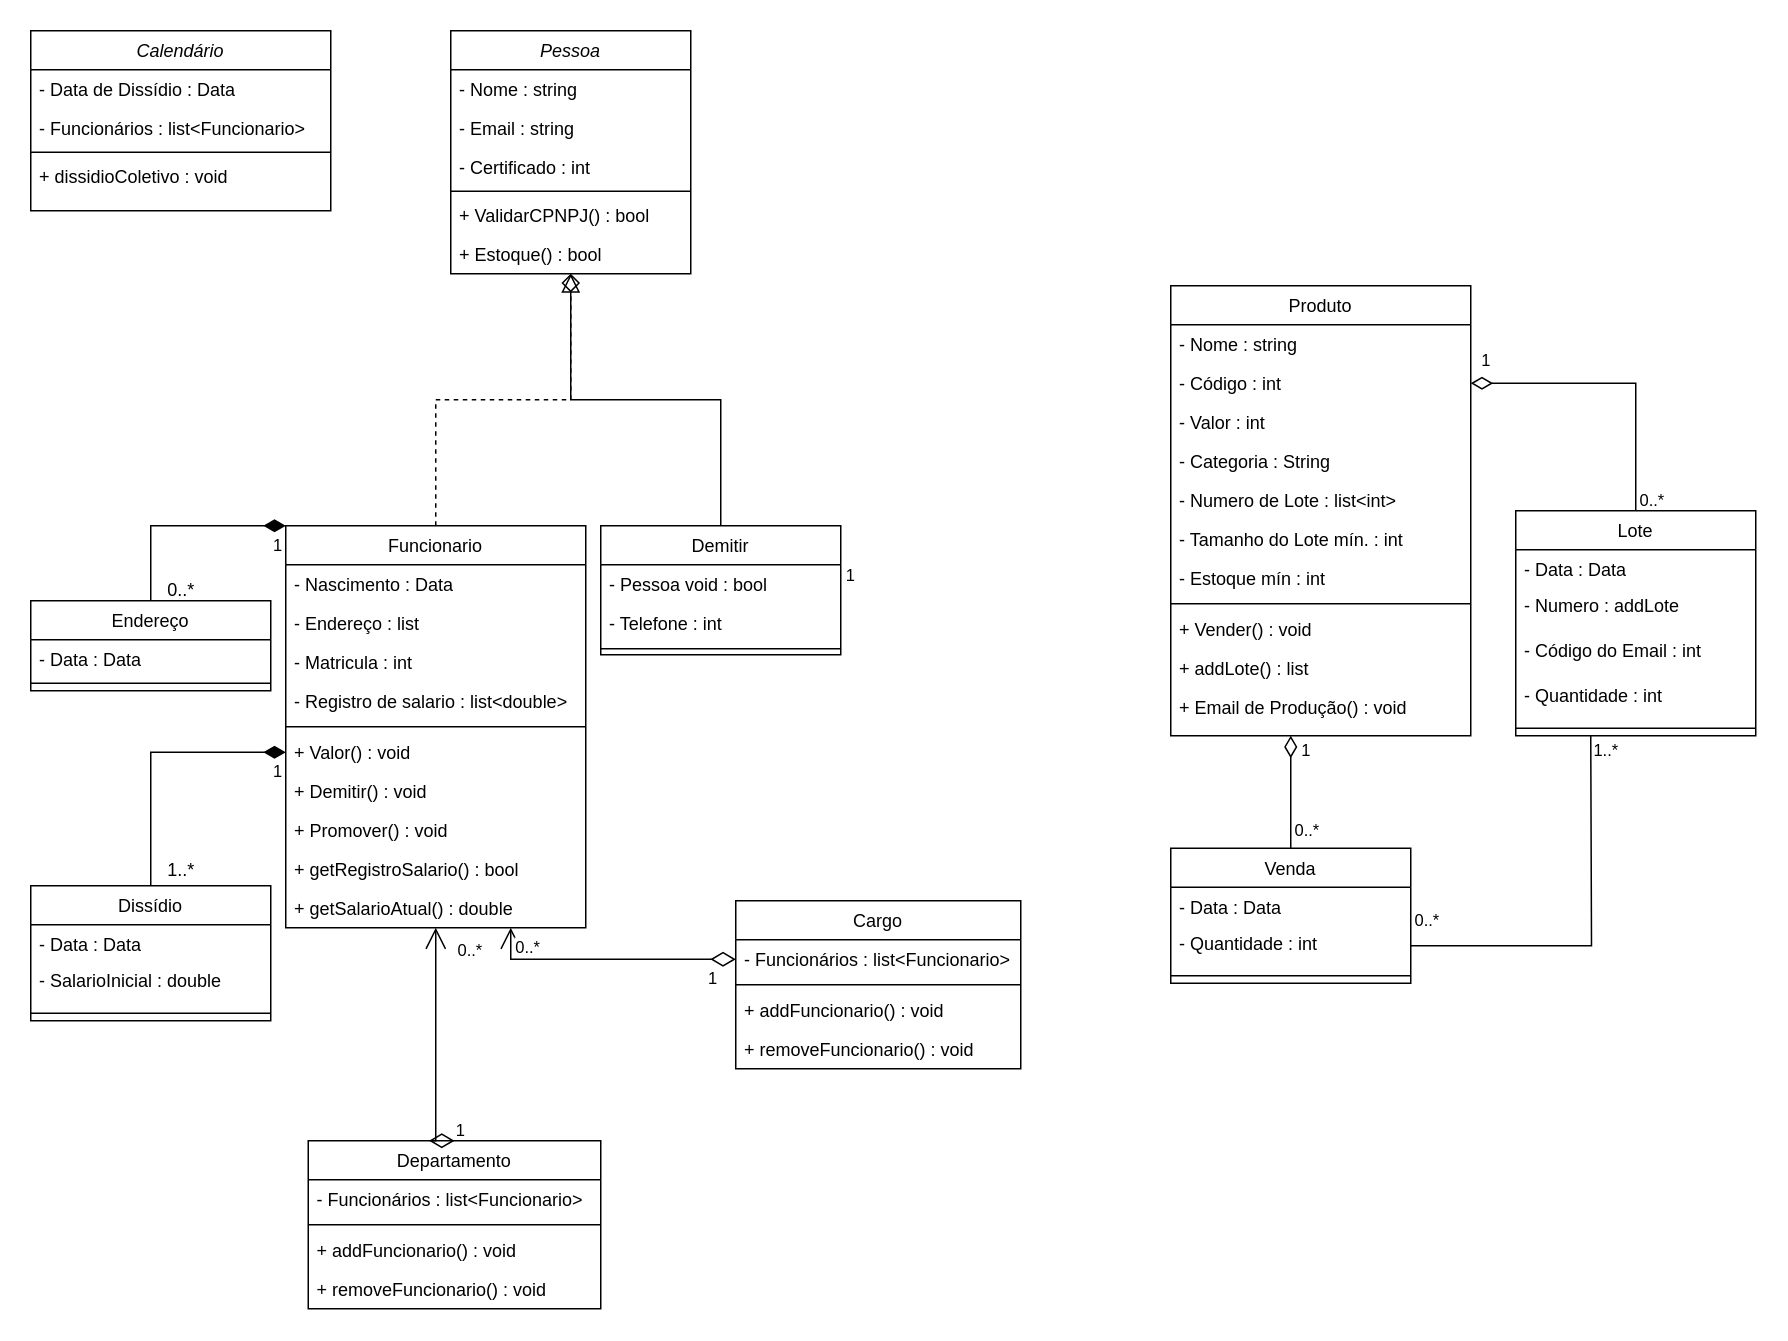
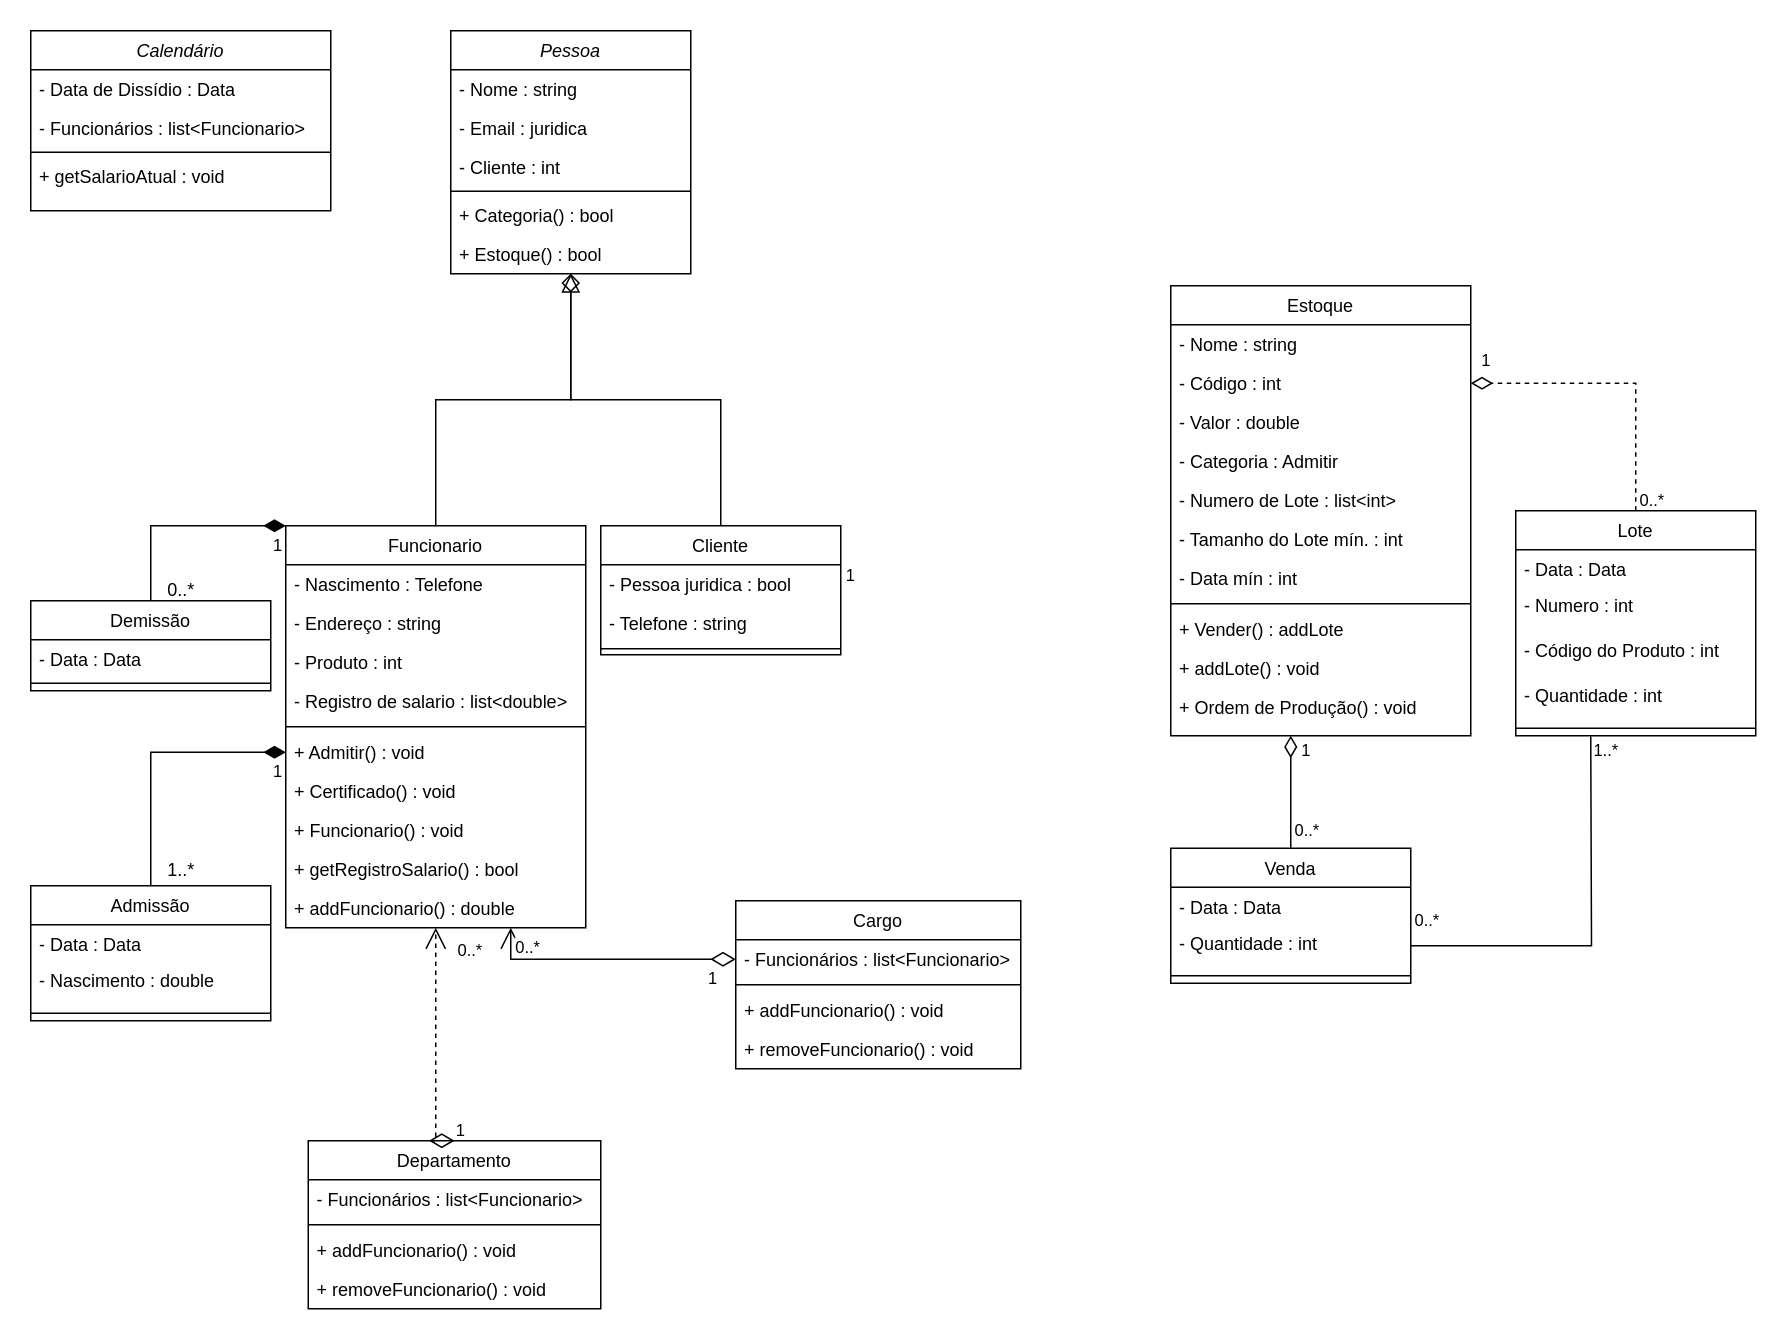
node "- Email : string": label "- Email : string" -> "- Email : juridica"
node "- Certificado : int": label "- Certificado : int" -> "- Cliente : int"
node "+ dissidioColetivo : void": label "+ dissidioColetivo : void" -> "+ getSalarioAtual : void"
node "+ ValidarCPNPJ() : bool": label "+ ValidarCPNPJ() : bool" -> "+ Categoria() : bool"
node "Produto": label "Produto" -> "Estoque"
edge "Lote" -> "- Código : int": style solid -> dashed
edge "Funcionario" -> "Pessoa": style dashed -> solid
node "- Valor : int": label "- Valor : int" -> "- Valor : double"
node "- Categoria : String": label "- Categoria : String" -> "- Categoria : Admitir"
node "Demitir": label "Demitir" -> "Cliente"
node "- Estoque mín : int": label "- Estoque mín : int" -> "- Data mín : int"
node "- Nascimento : Data": label "- Nascimento : Data" -> "- Nascimento : Telefone"
node "- Pessoa void : bool": label "- Pessoa void : bool" -> "- Pessoa juridica : bool"
node "- Numero : addLote": label "- Numero : addLote" -> "- Numero : int"
node "Endereço": label "Endereço" -> "Demissão"
node "- Endereço : list": label "- Endereço : list" -> "- Endereço : string"
node "- Telefone : int": label "- Telefone : int" -> "- Telefone : string"
node "+ Vender() : void": label "+ Vender() : void" -> "+ Vender() : addLote"
node "- Código do Email : int": label "- Código do Email : int" -> "- Código do Produto : int"
node "- Matricula : int": label "- Matricula : int" -> "- Produto : int"
node "+ addLote() : list": label "+ addLote() : list" -> "+ addLote() : void"
node "+ Email de Produção() : void": label "+ Email de Produção() : void" -> "+ Ordem de Produção() : void"
node "+ Valor() : void": label "+ Valor() : void" -> "+ Admitir() : void"
node "+ Demitir() : void": label "+ Demitir() : void" -> "+ Certificado() : void"
node "+ Promover() : void": label "+ Promover() : void" -> "+ Funcionario() : void"
node "Dissídio": label "Dissídio" -> "Admissão"
node "+ getSalarioAtual() : double": label "+ getSalarioAtual() : double" -> "+ addFuncionario() : double"
node "- SalarioInicial : double": label "- SalarioInicial : double" -> "- Nascimento : double"
edge "Funcionario" -- "Departamento": style solid -> dashed
